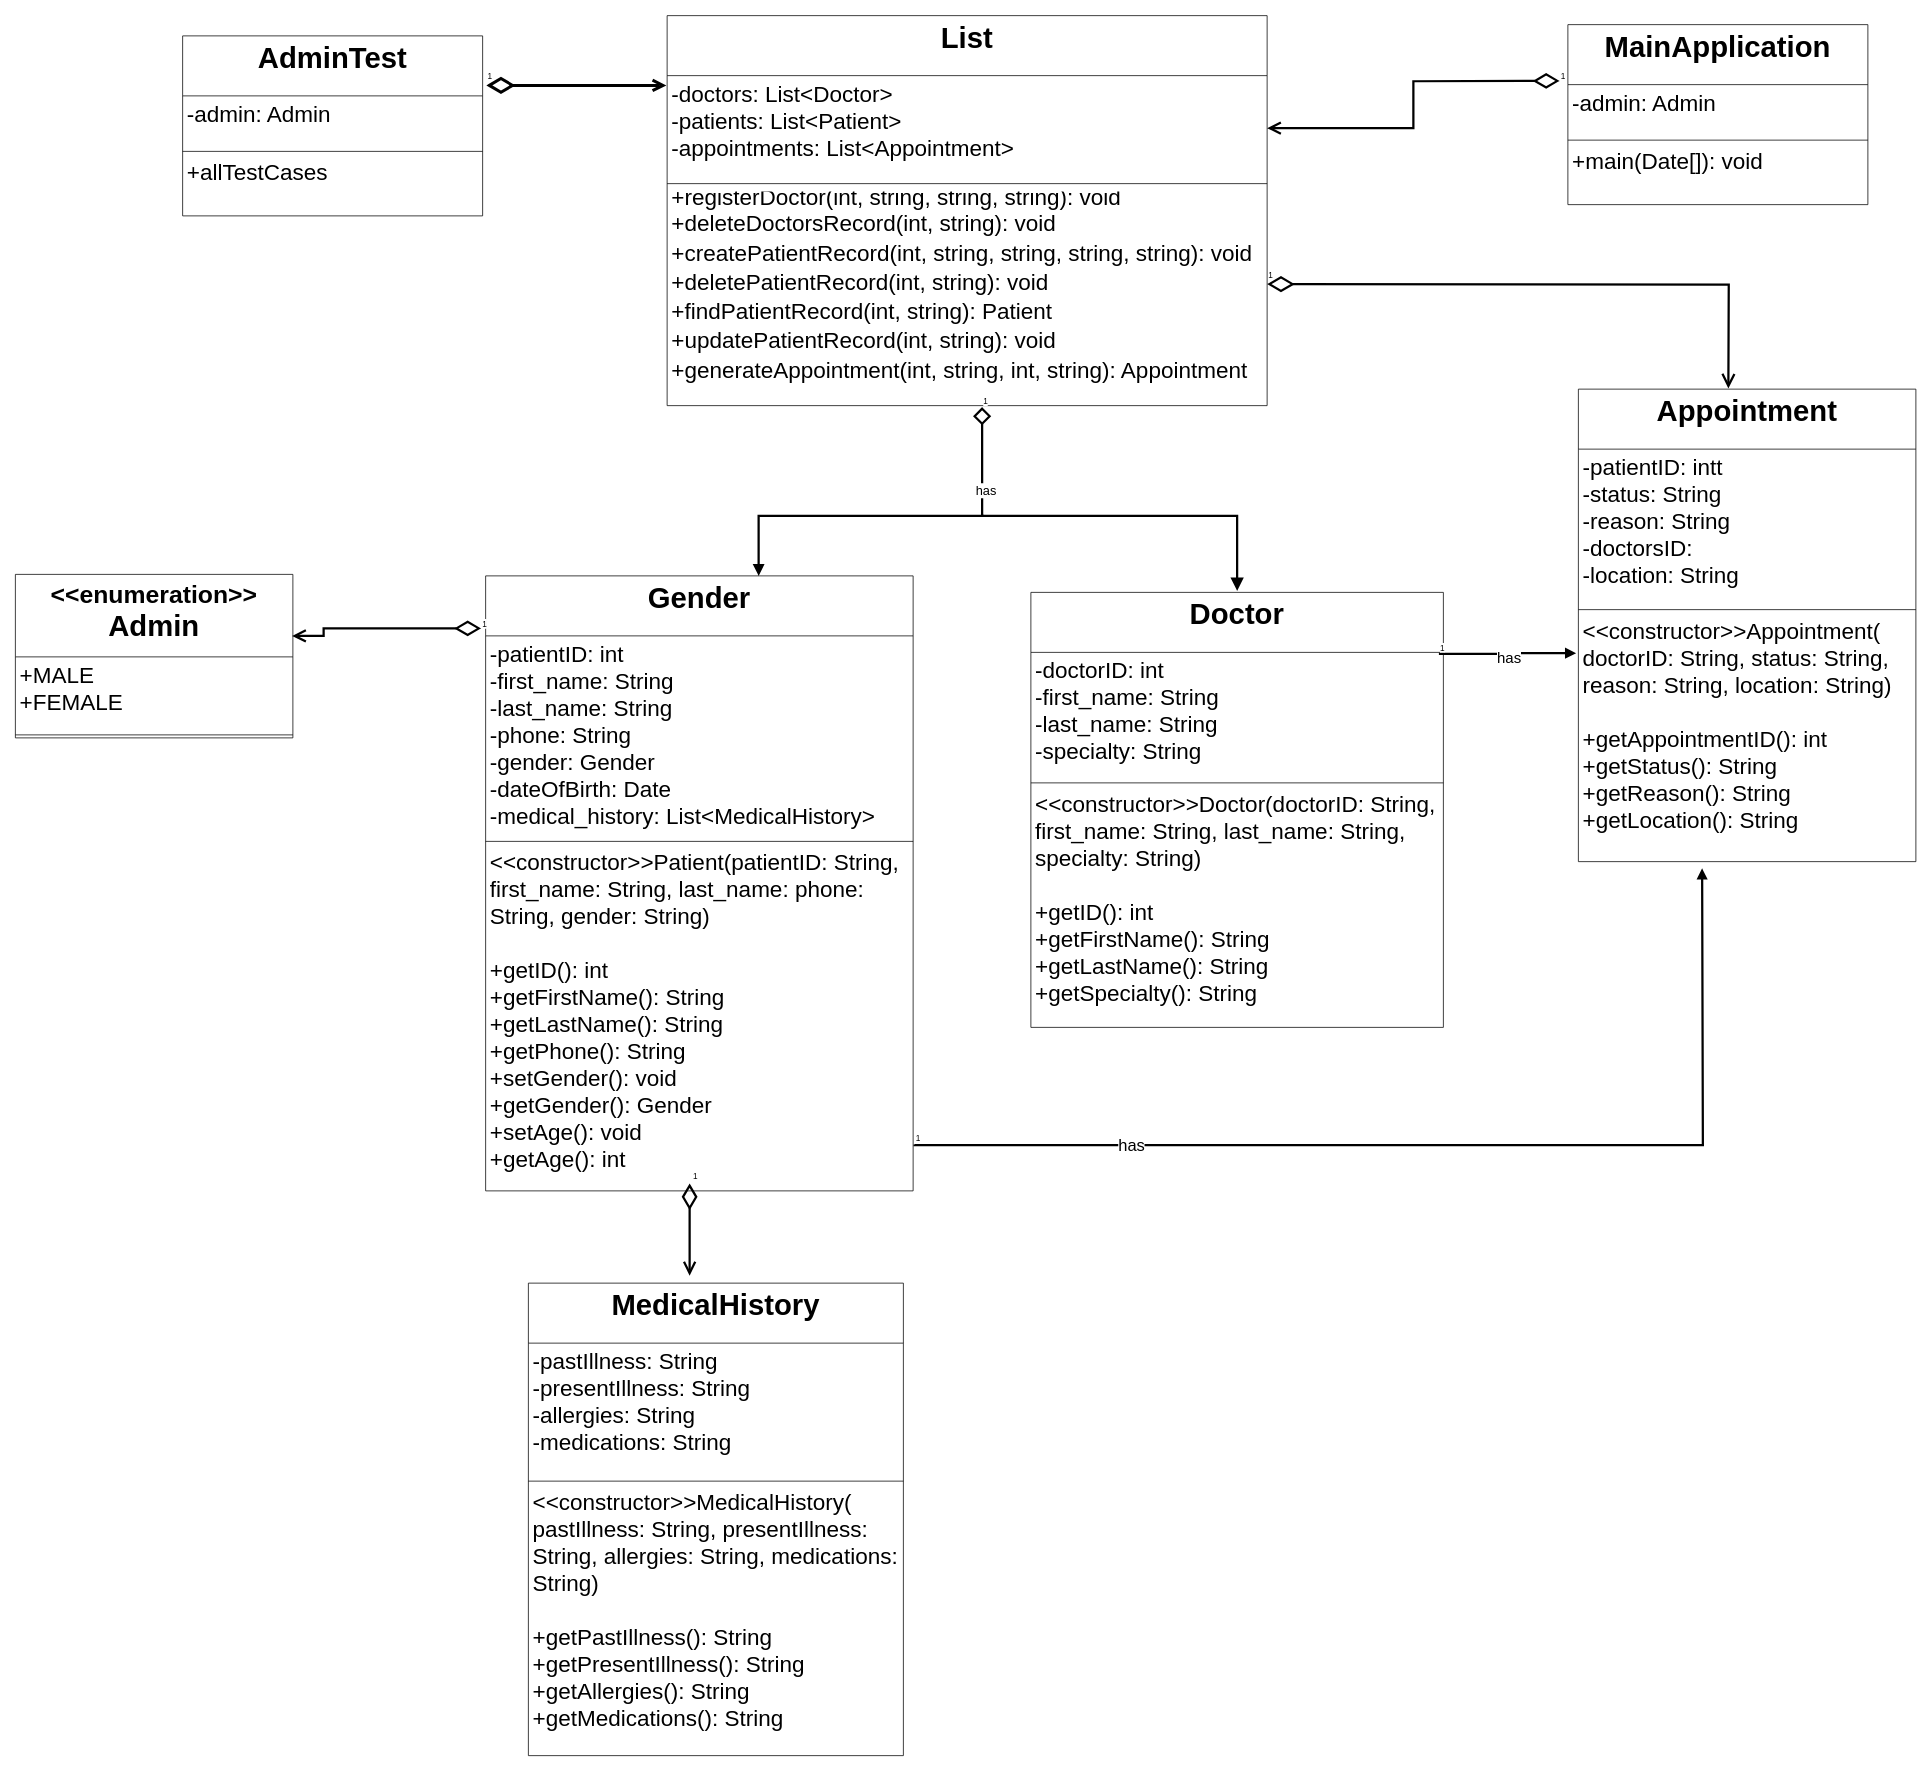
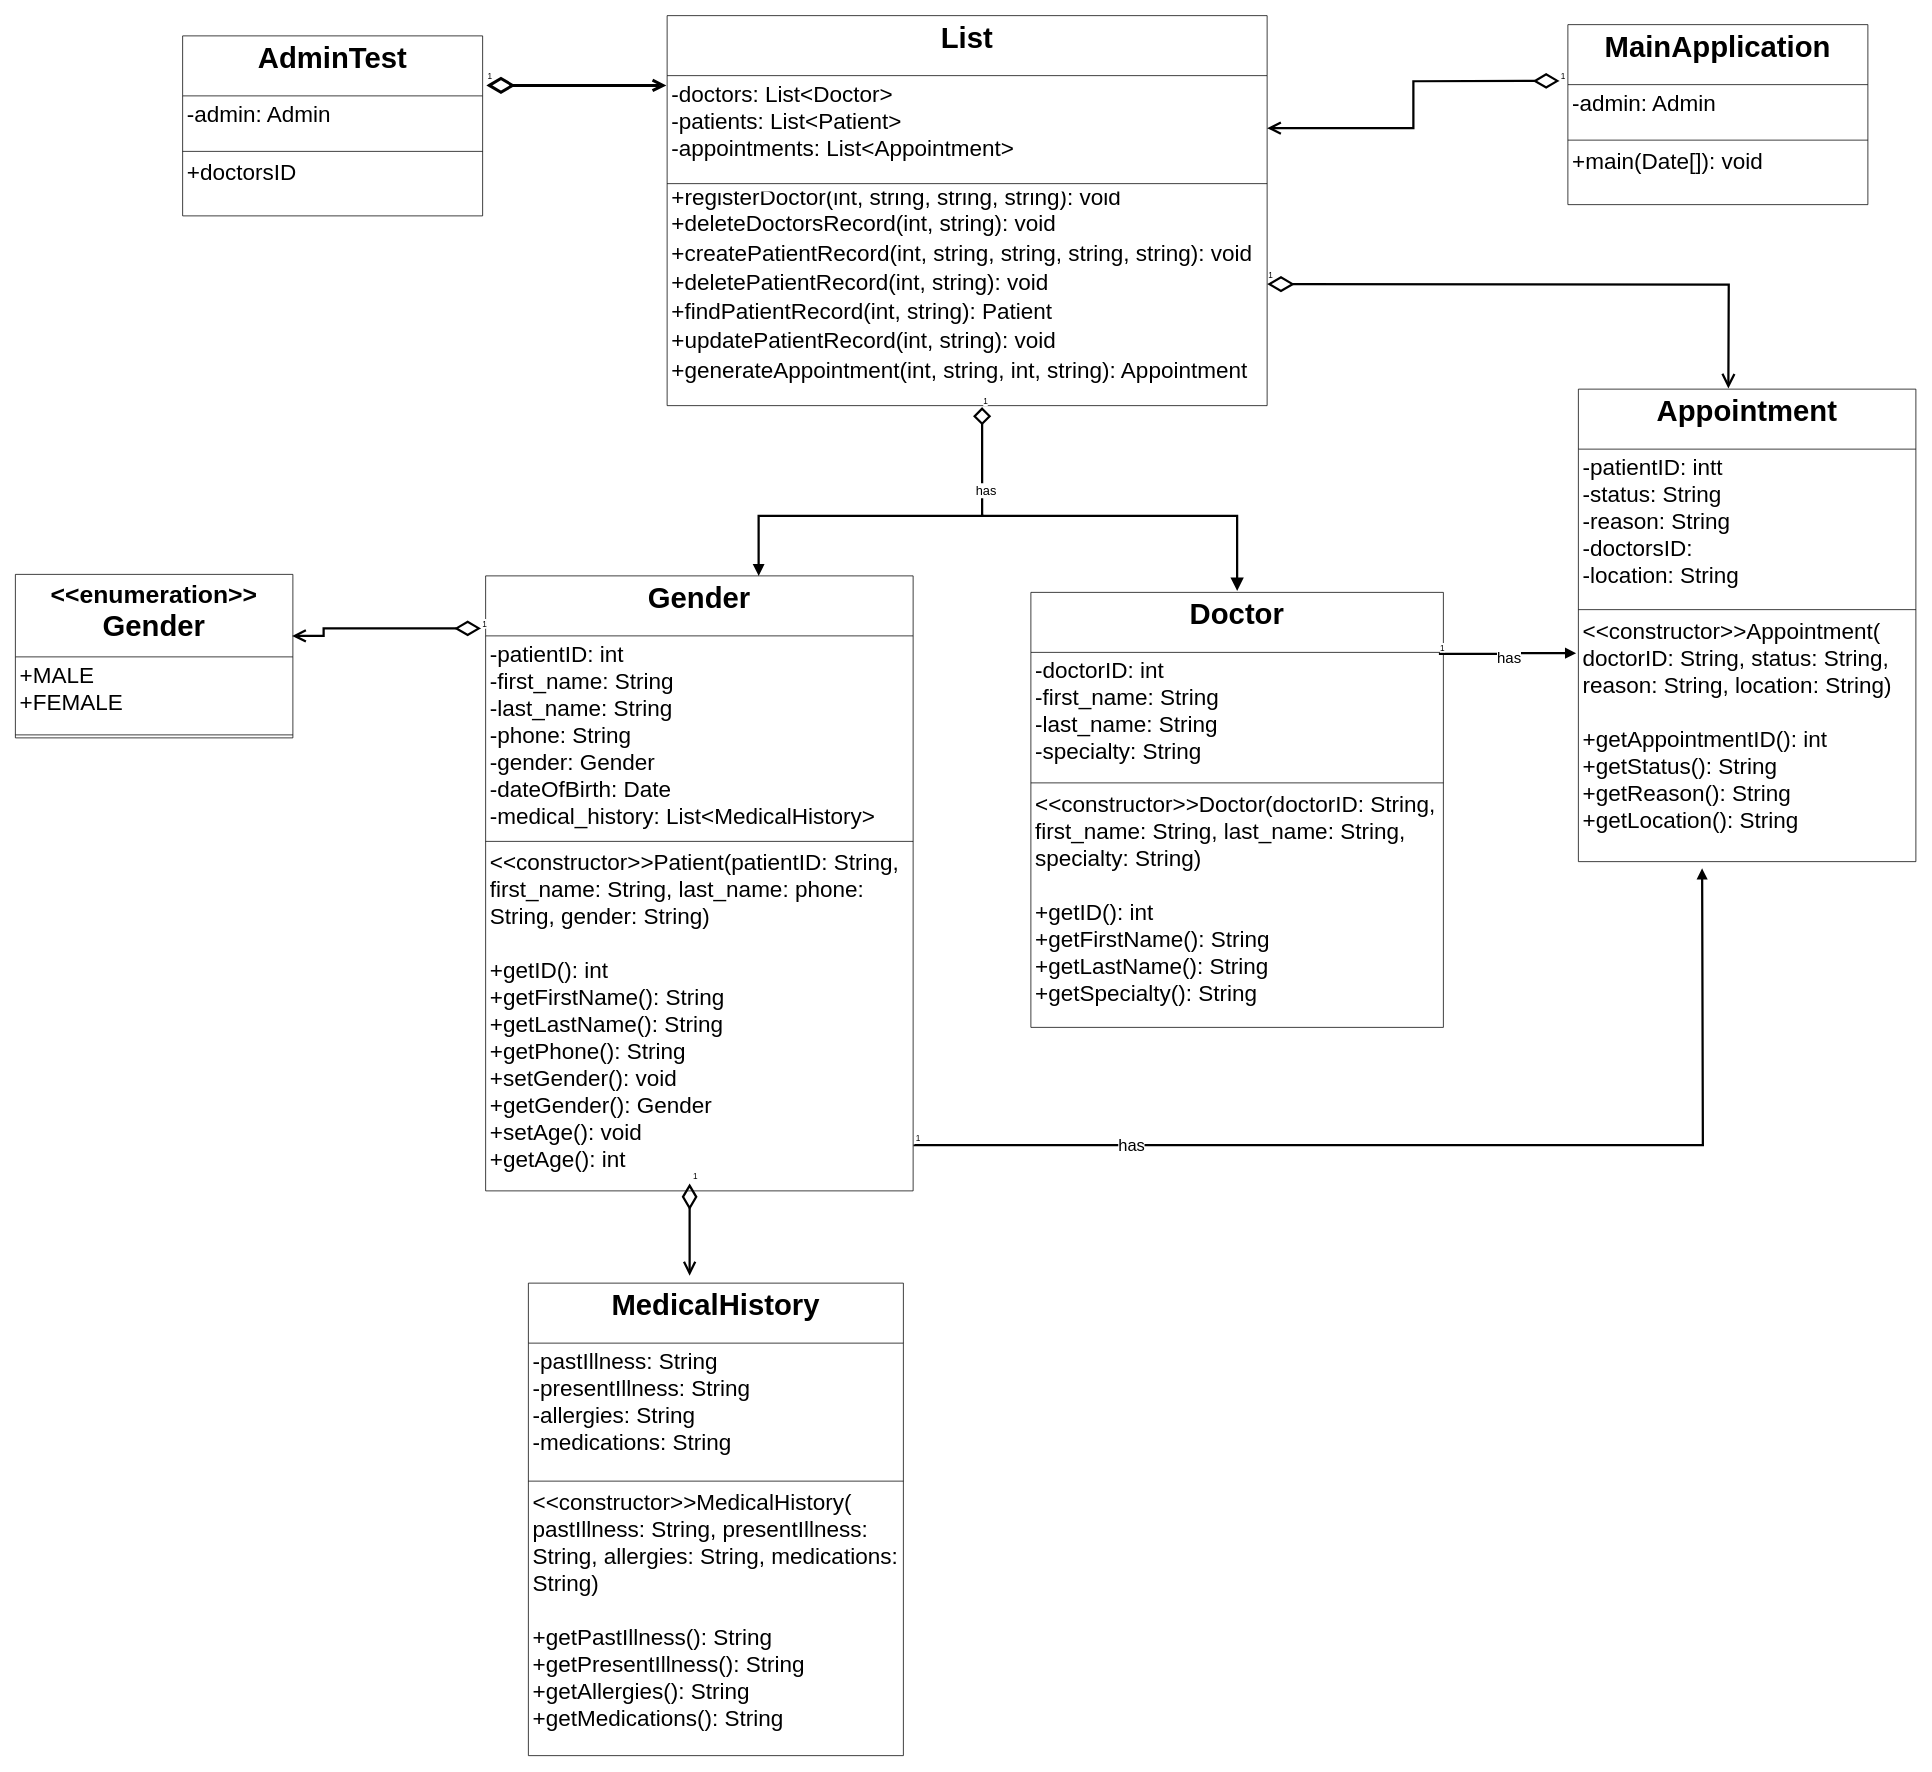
node "+allTestCases": label "+allTestCases" -> "+doctorsID"
node "<<enumeration>> Admin": label "<<enumeration>> Admin" -> "<<enumeration>> Gender"
